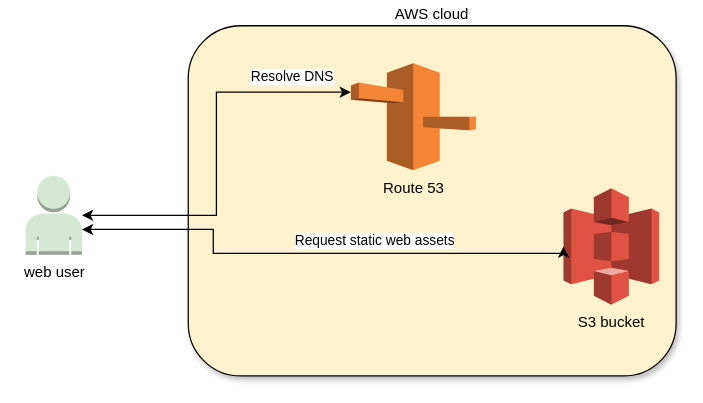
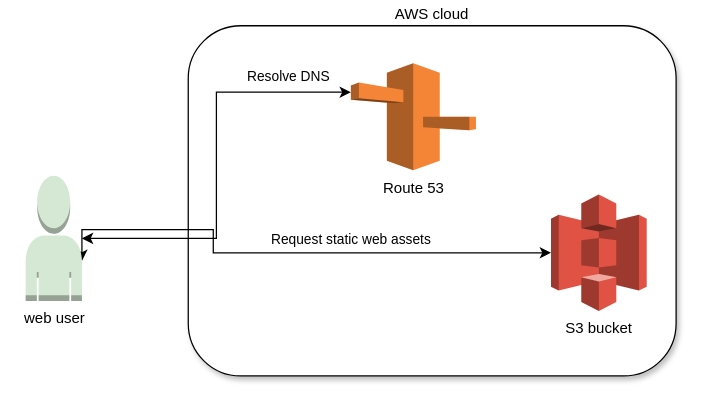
node "AWS cloud": fillcolor #fff2cc -> #ffffff
node "web user": size 56x79 -> 56x125
node "S3 bucket": moved (611, 246) -> (598, 253)
